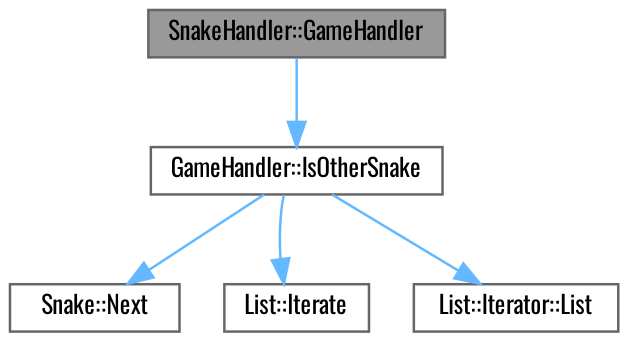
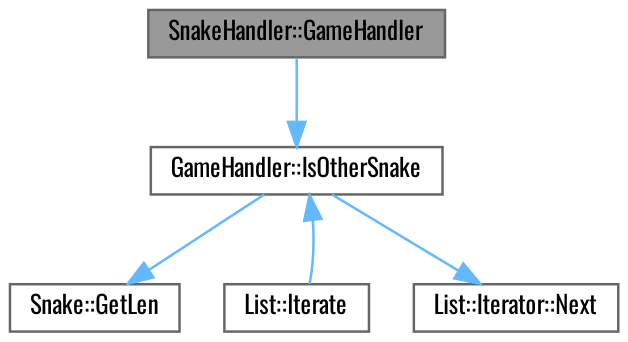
edge "GameHandler::IsOtherSnake" -> "List::Iterate": reversed
node "Snake::Next": label "Snake::Next" -> "Snake::GetLen"
node "List::Iterator::List": label "List::Iterator::List" -> "List::Iterator::Next"
